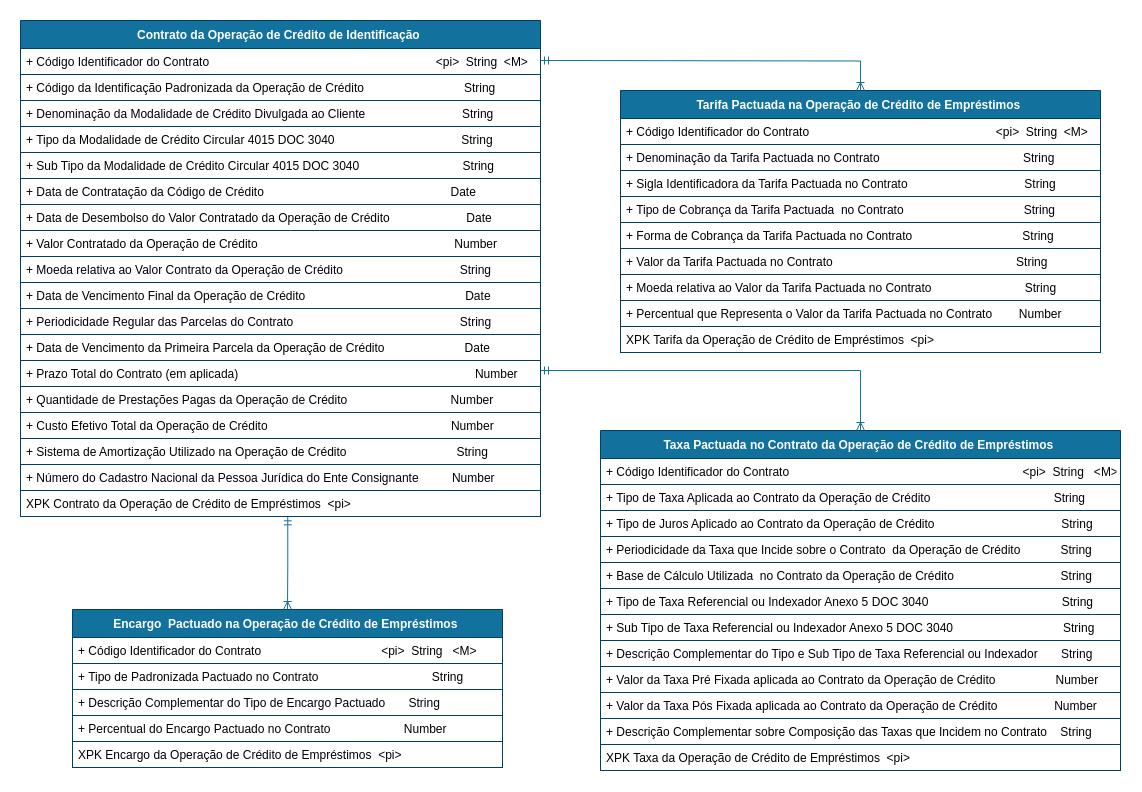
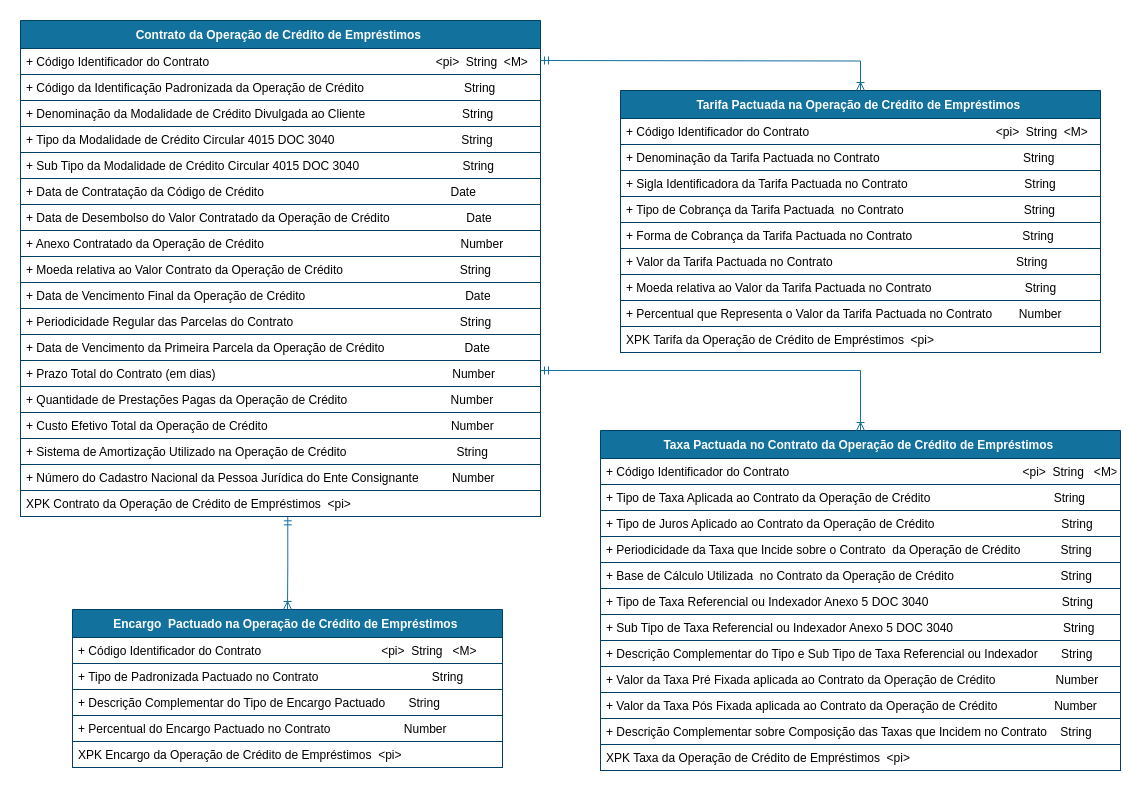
node "Contrato da Operação de Crédito de Identificação": label "Contrato da Operação de Crédito de Identificação" -> "Contrato da Operação de Crédito de Empréstimos"
node "+ Valor Contratado da Operação de Crédito Number": label "+ Valor Contratado da Operação de Crédito Number" -> "+ Anexo Contratado da Operação de Crédito Number"
node "+ Prazo Total do Contrato (em aplicada) Number": label "+ Prazo Total do Contrato (em aplicada) Number" -> "+ Prazo Total do Contrato (em dias) Number"
